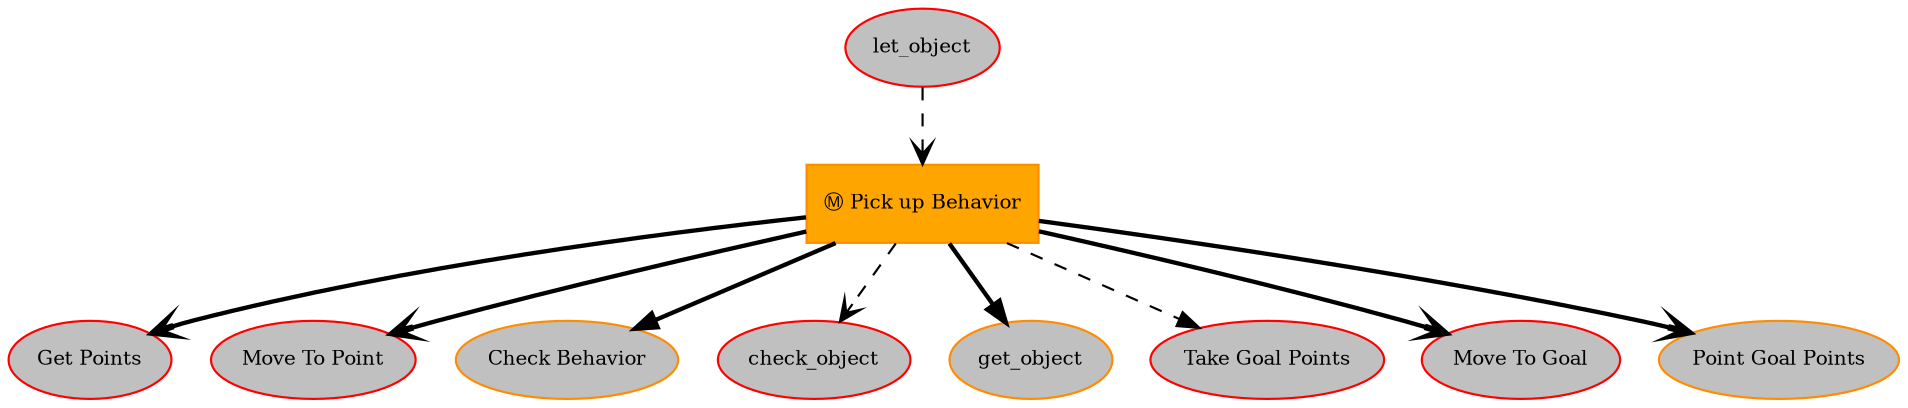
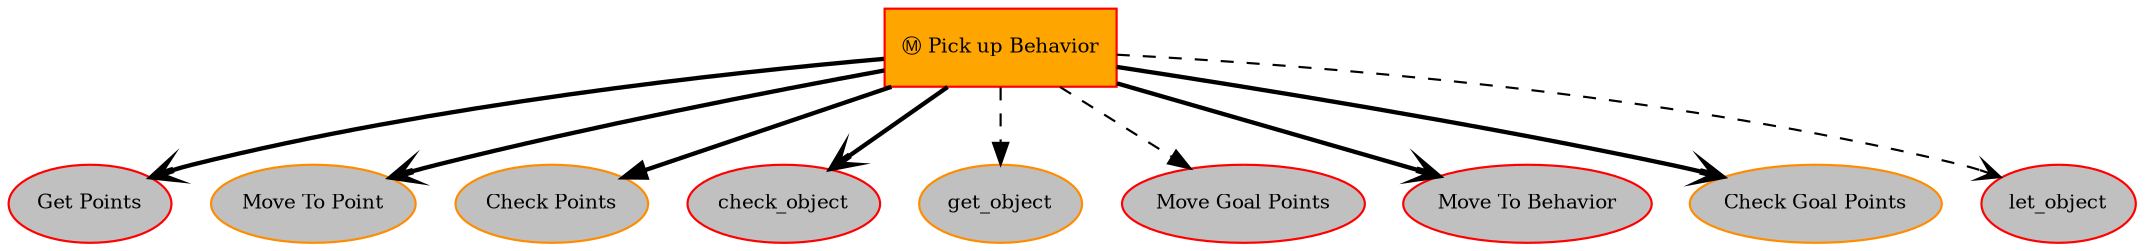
edge "let_object" -> "Ⓜ Pick up Behavior": reversed
node "Ⓜ Pick up Behavior": color darkorange -> red
edge "Ⓜ Pick up Behavior" -> "check_object": style dashed -> bold
edge "Ⓜ Pick up Behavior" -> "get_object": style bold -> dashed
node "Move To Point": color red -> darkorange
node "Check Behavior": label "Check Behavior" -> "Check Points"
node "Take Goal Points": label "Take Goal Points" -> "Move Goal Points"
node "Move To Goal": label "Move To Goal" -> "Move To Behavior"
node "Point Goal Points": label "Point Goal Points" -> "Check Goal Points"
